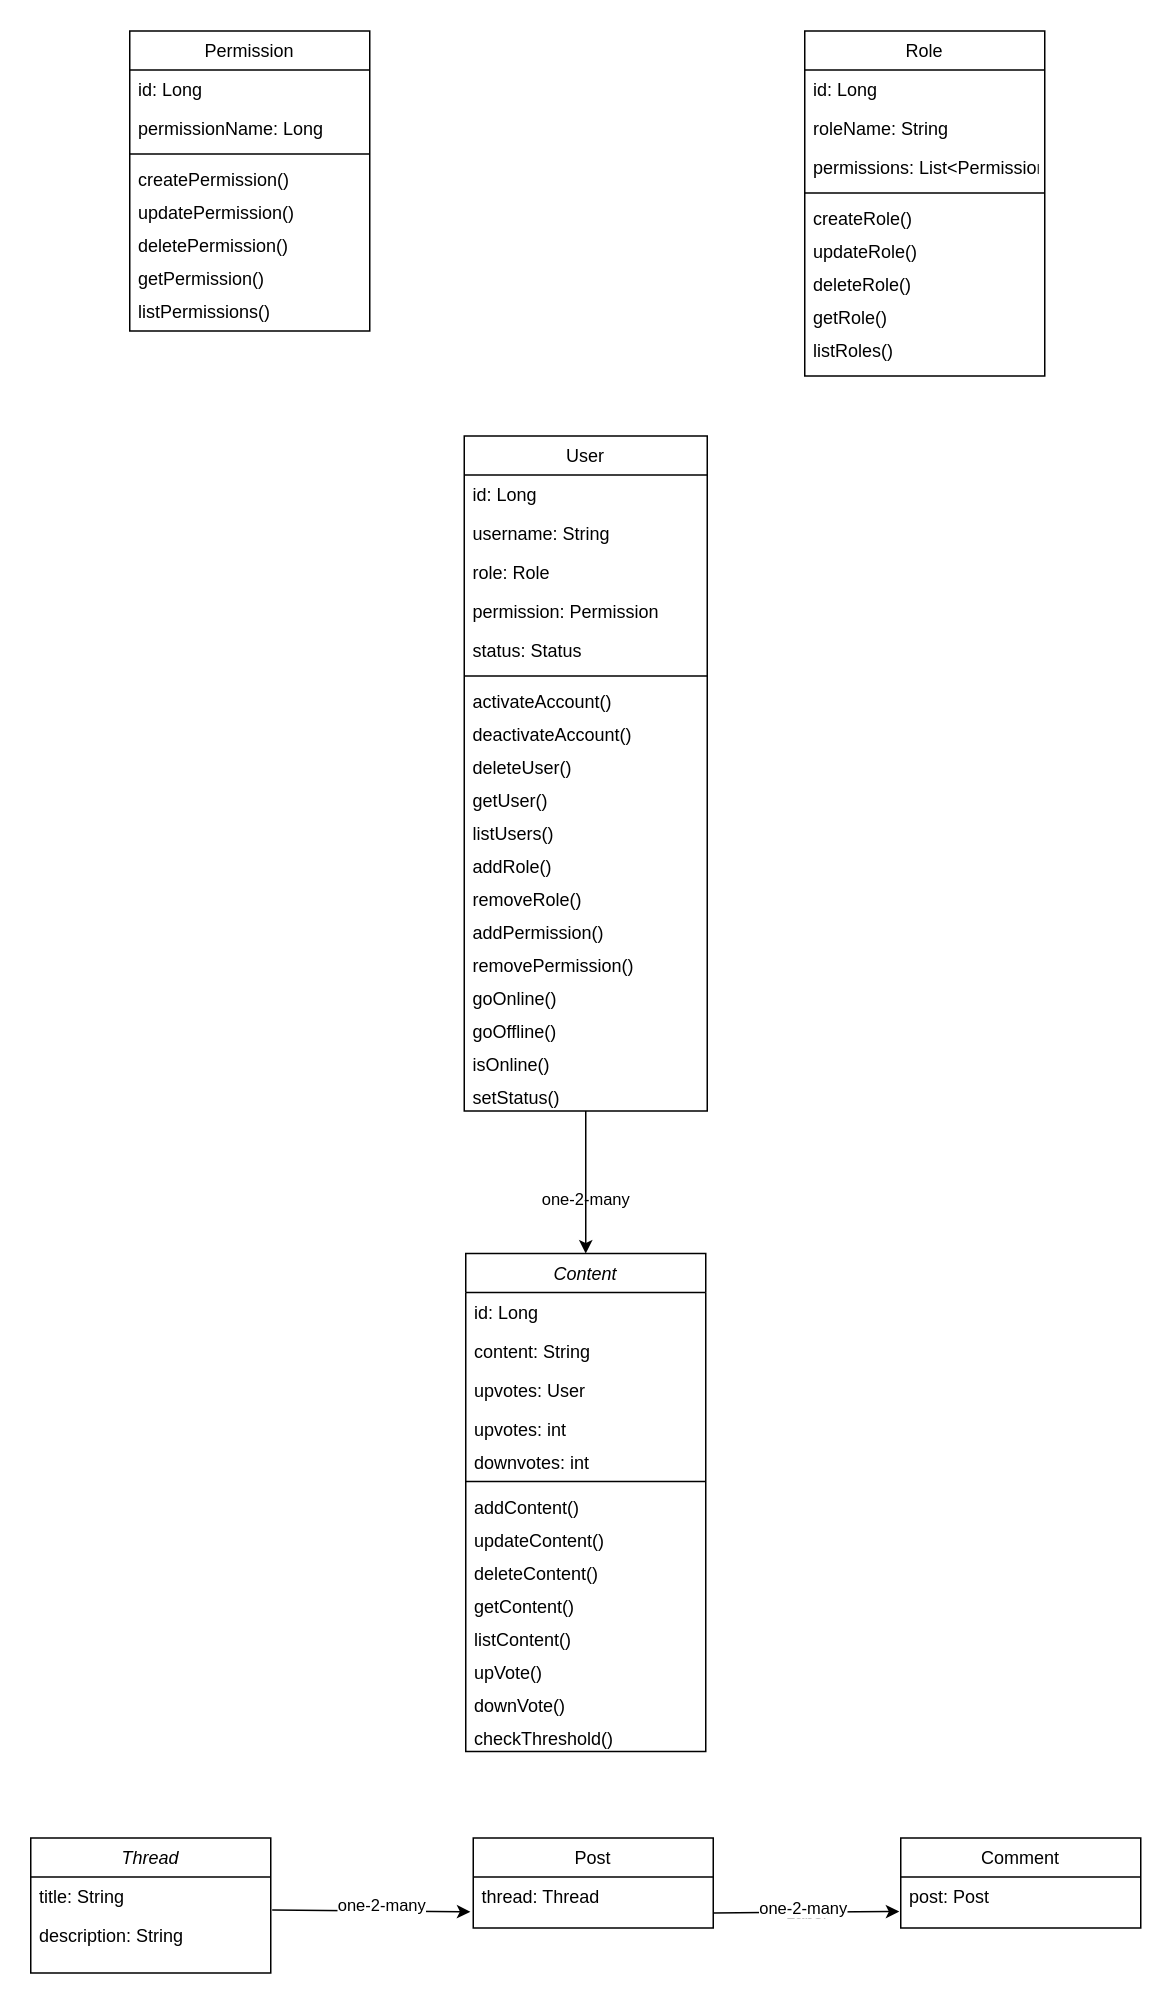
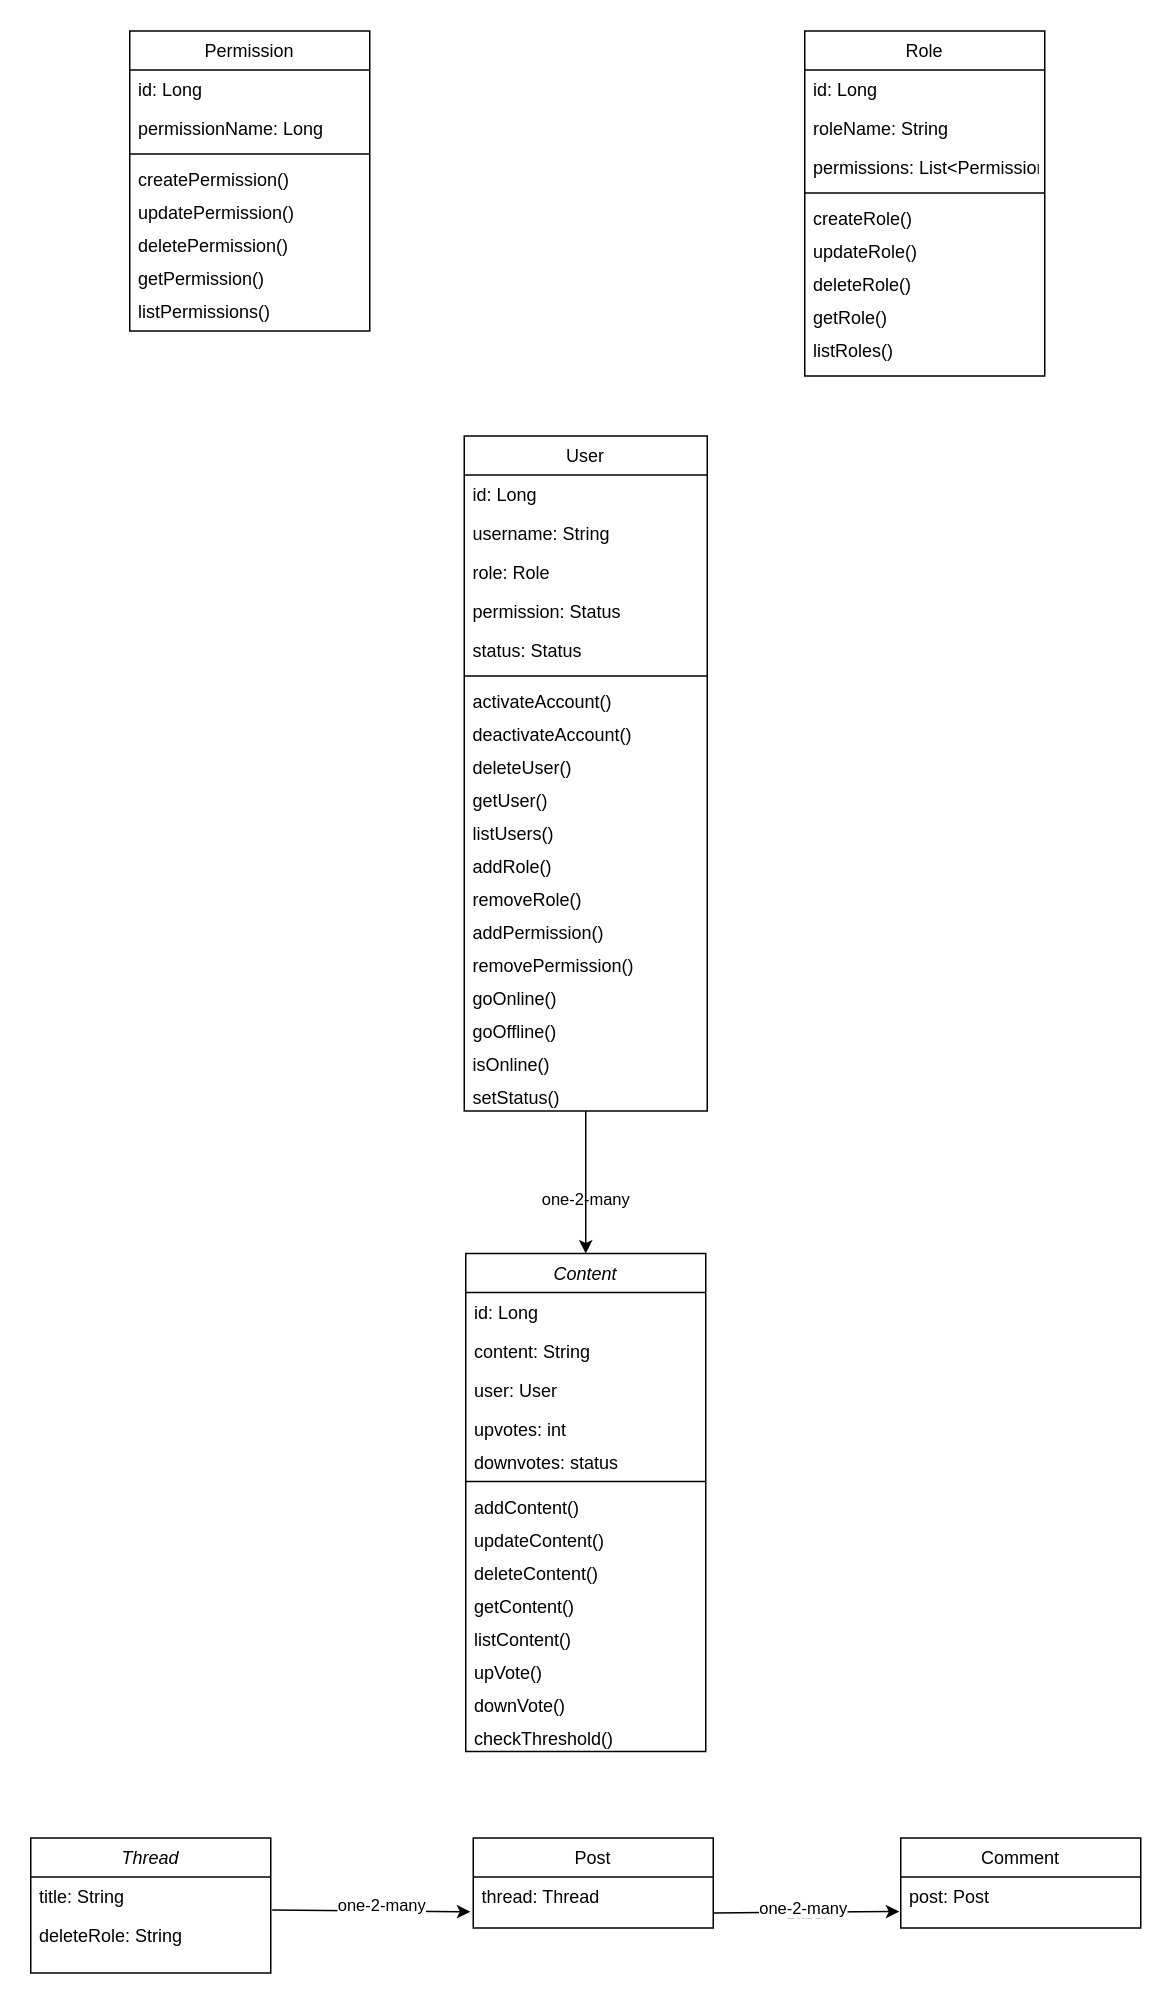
node "permission: Permission": label "permission: Permission" -> "permission: Status"
node "upvotes: User": label "upvotes: User" -> "user: User"
node "downvotes: int": label "downvotes: int" -> "downvotes: status"
node "description: String": label "description: String" -> "deleteRole: String"
